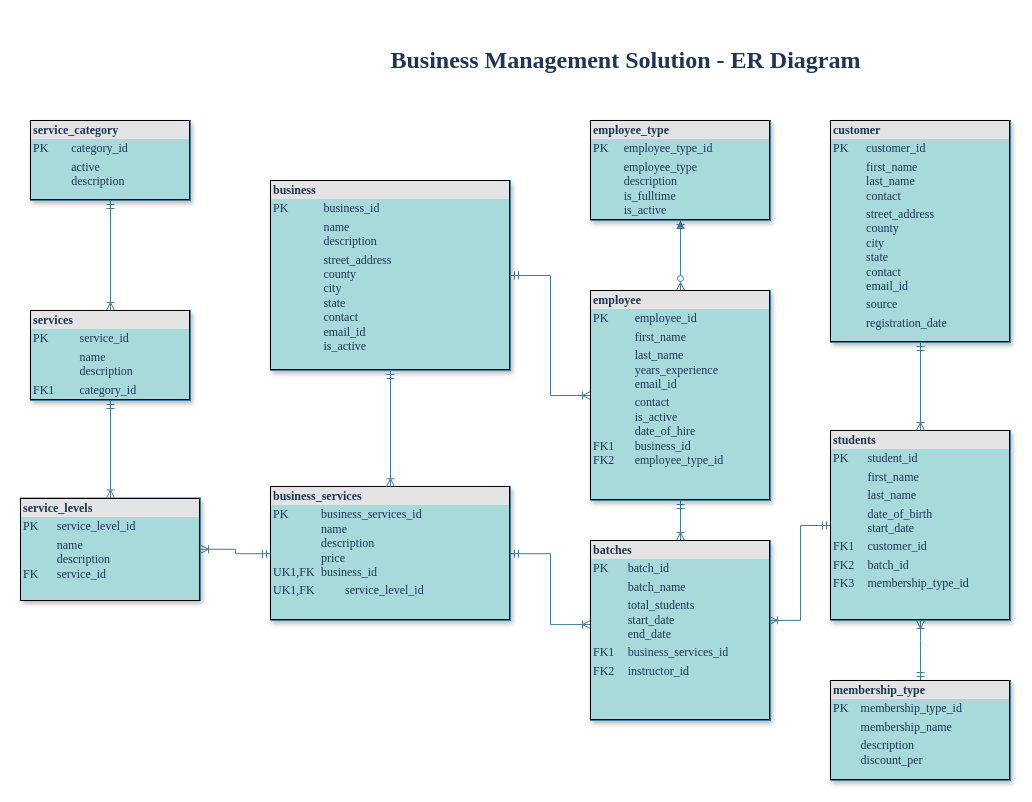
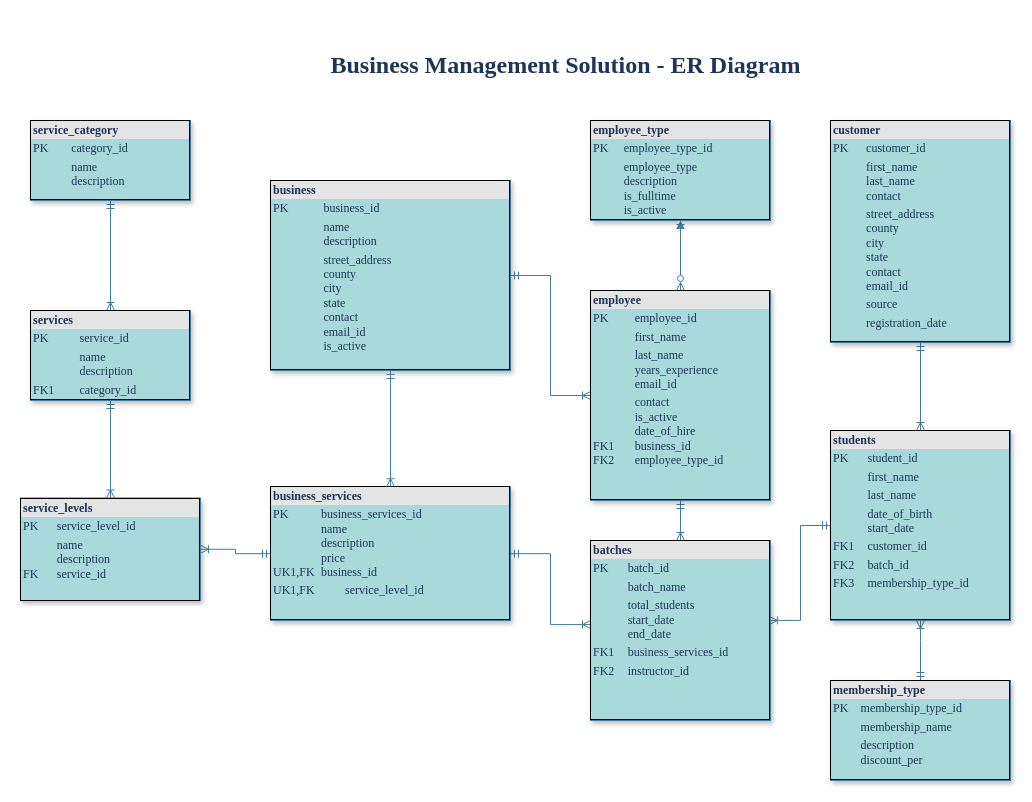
node "Business Management Solution - ER Diagram": moved (626, 61) -> (566, 66)
node "service_category PK category_id active description": label "service_category PK category_id active description" -> "service_category PK category_id name description"
